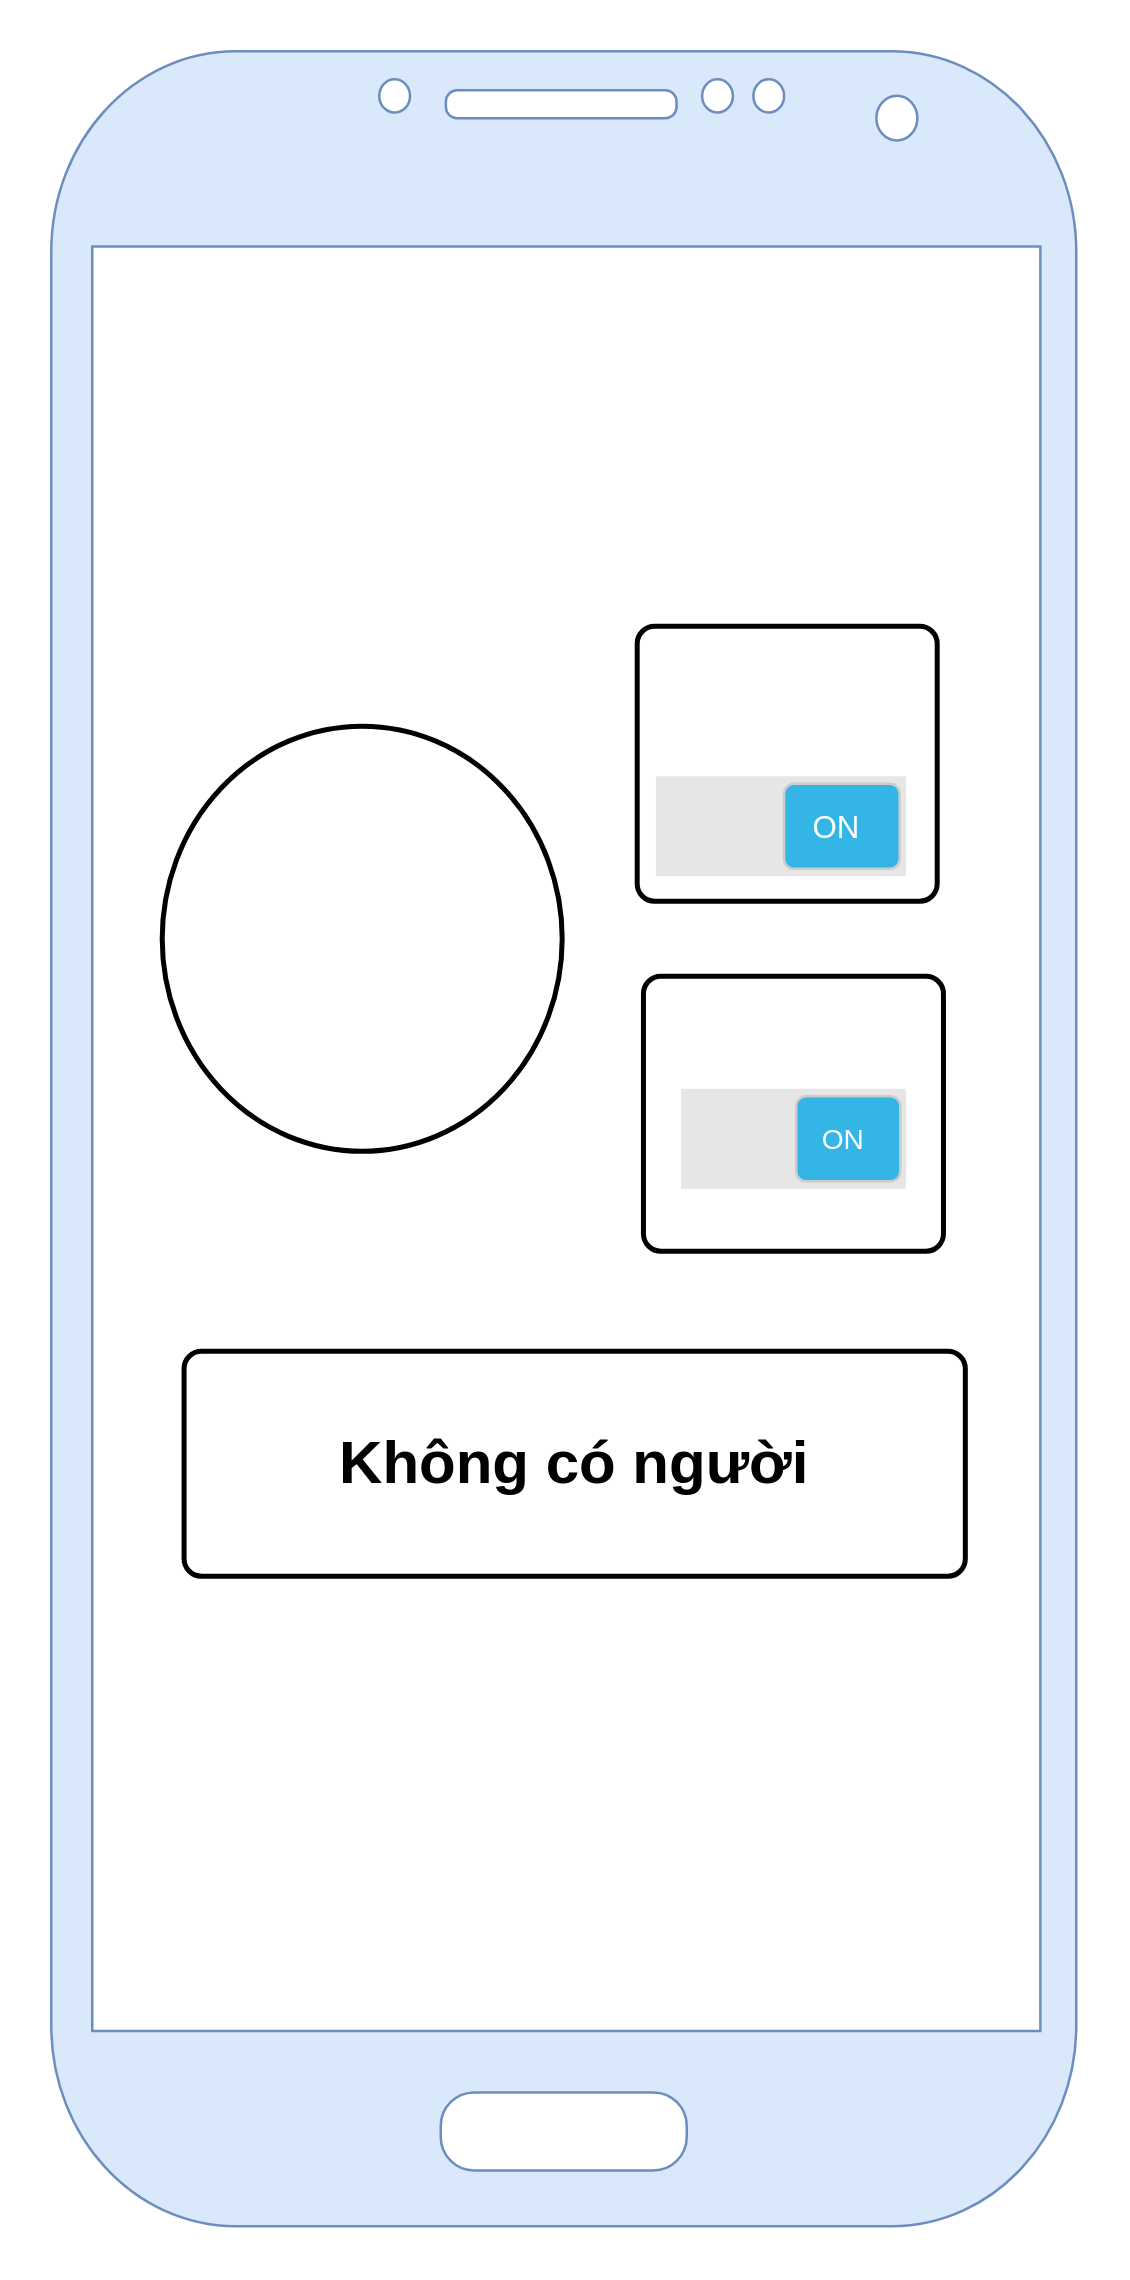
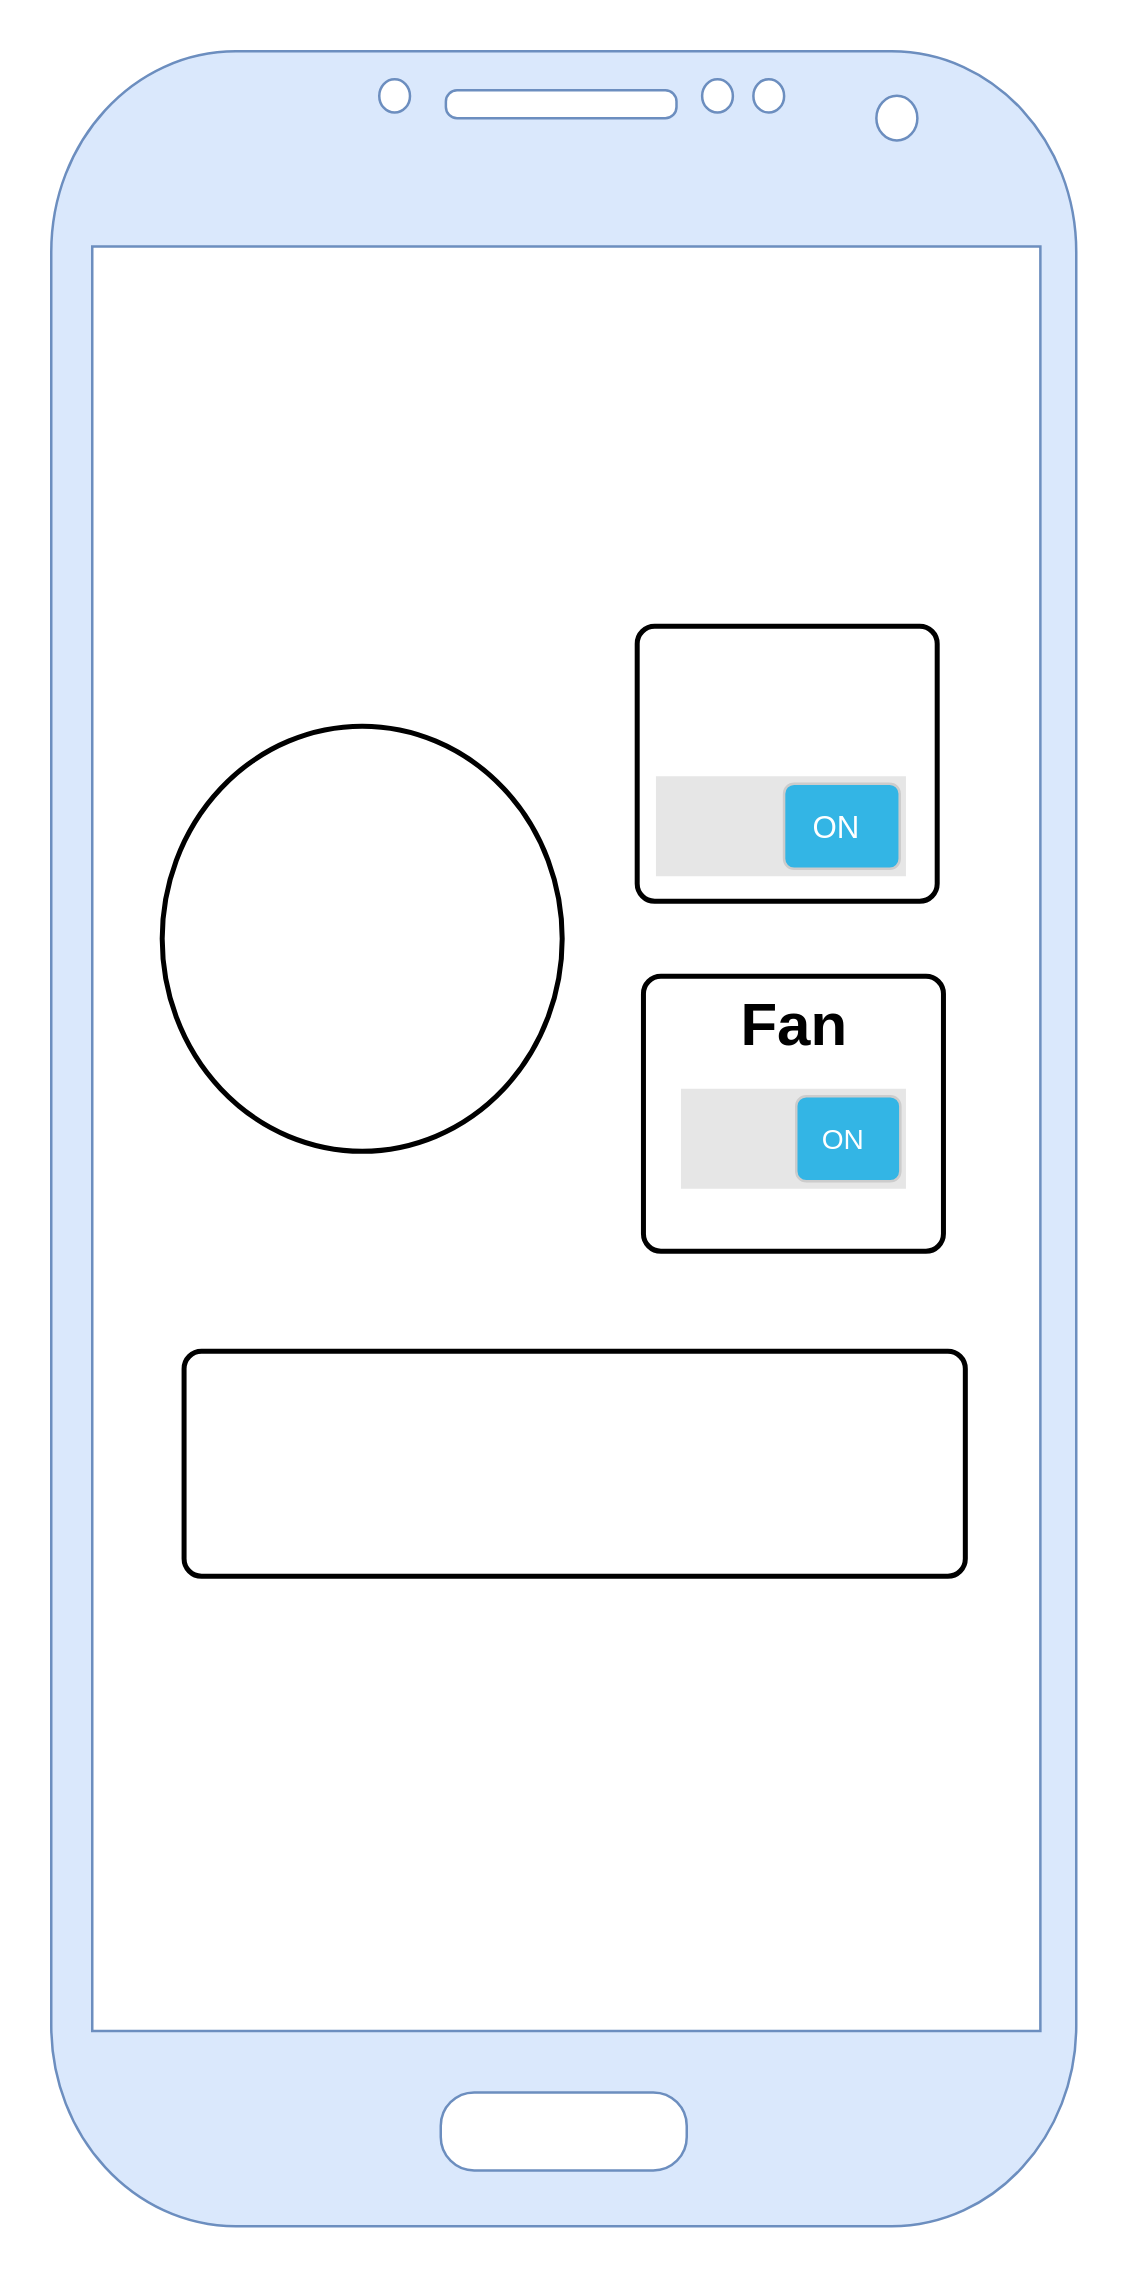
node "Fan": added
node "Không có người": removed
